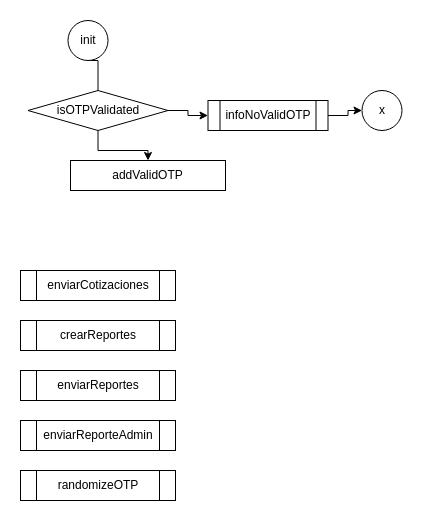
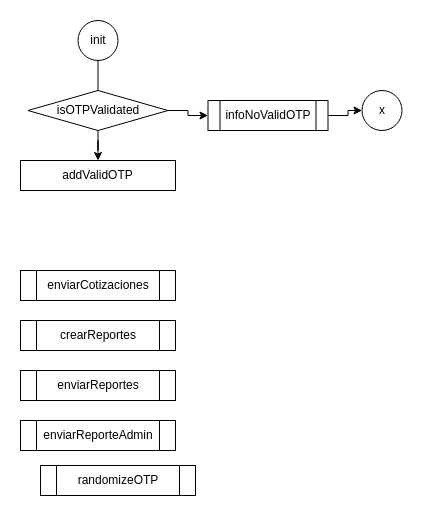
node "init": moved (88, 41) -> (98, 41)
node "addValidOTP": moved (148, 176) -> (98, 176)
node "randomizeOTP": moved (98, 486) -> (118, 481)
